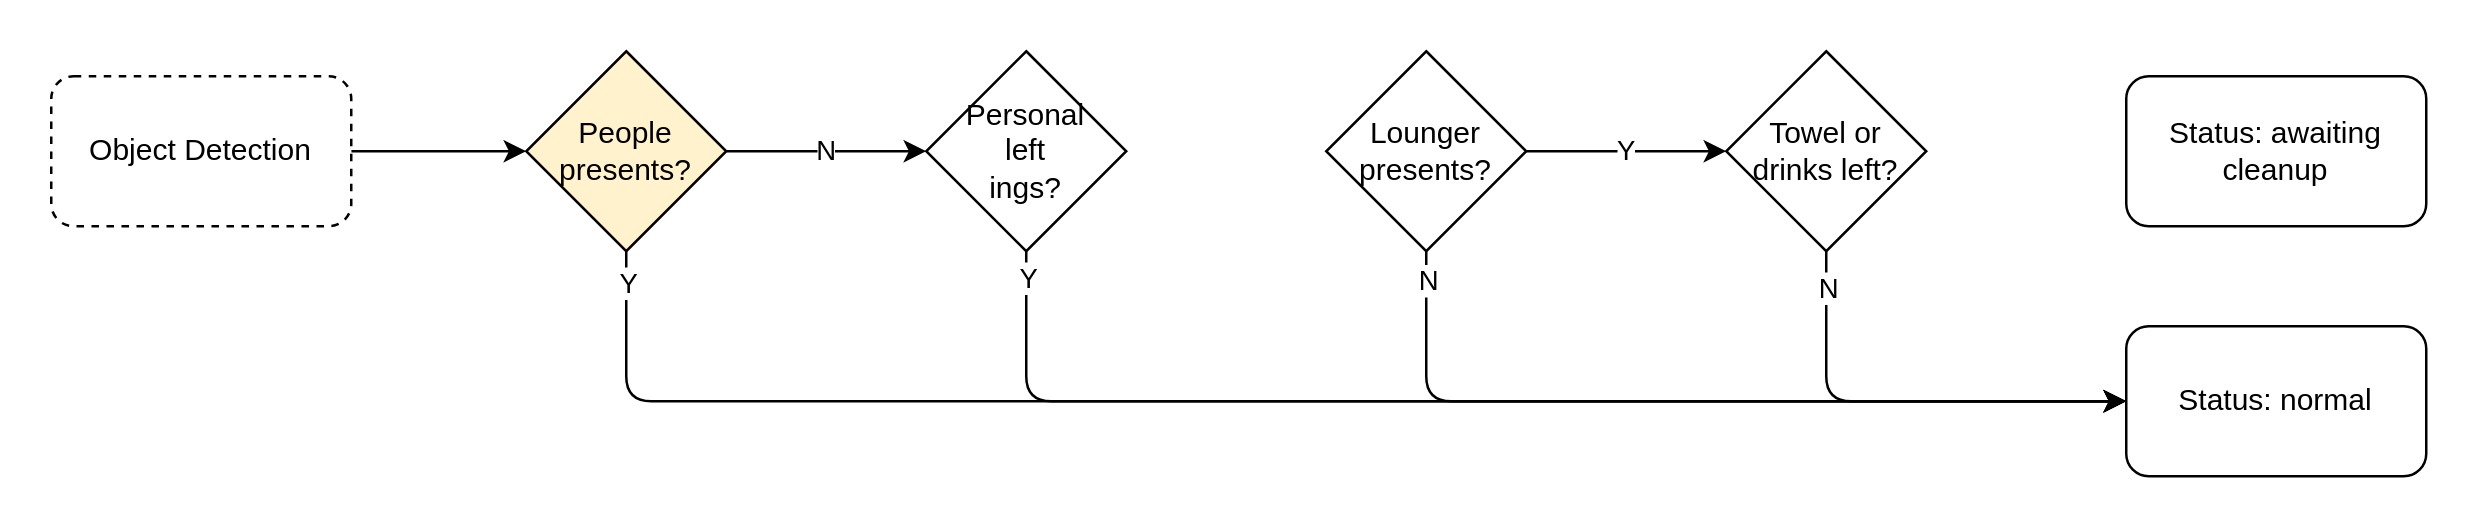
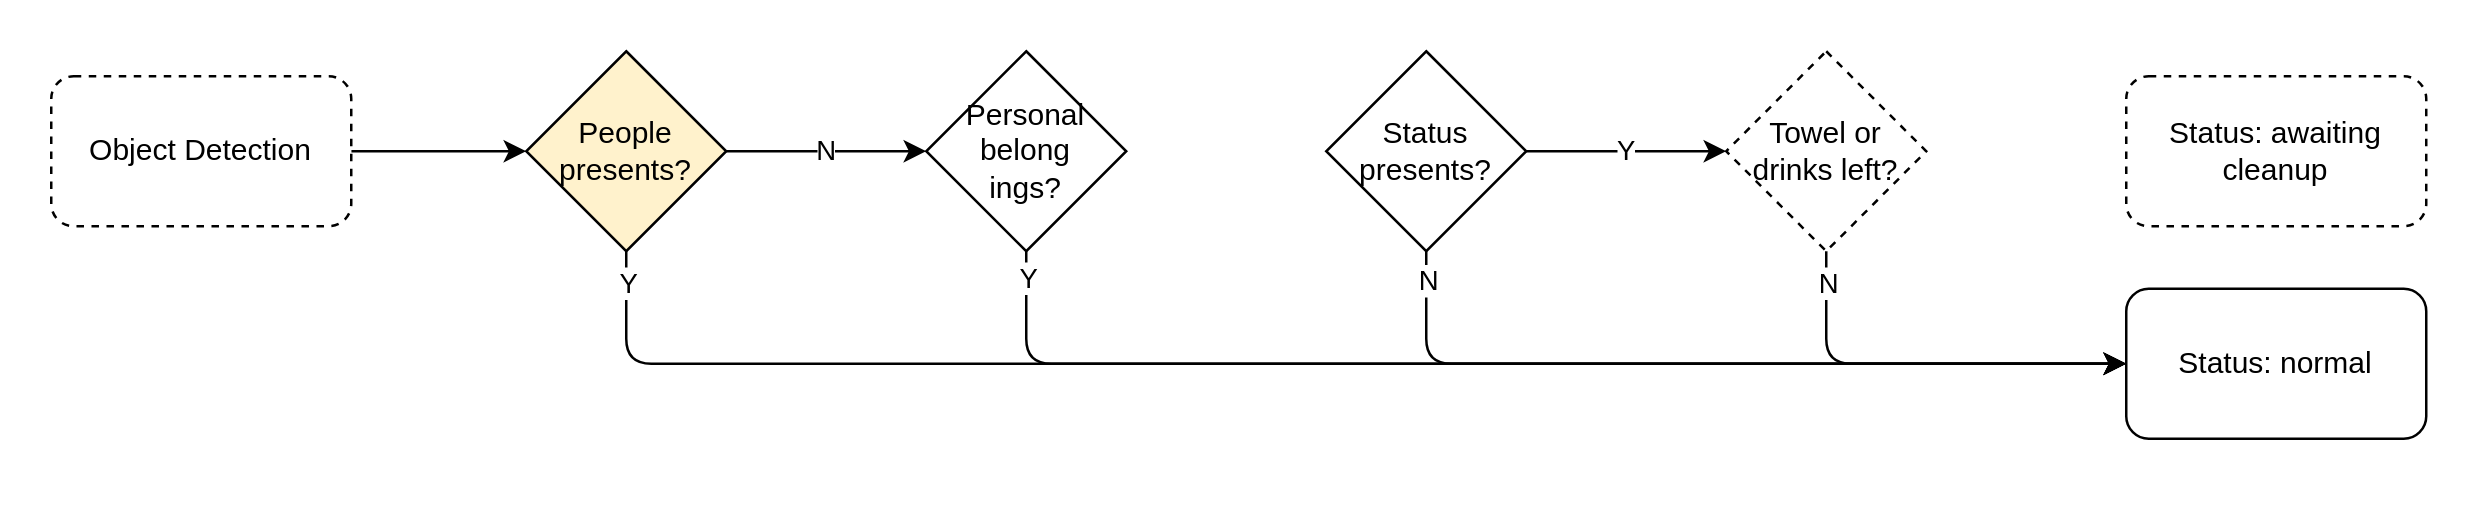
node "Personalleftings?": label "Personalleftings?" -> "Personalbelongings?"
node "Lounger presents?": label "Lounger presents?" -> "Status presents?"
node "Towel or drinks left?": style solid -> dashed
node "Status: awaiting cleanup": style solid -> dashed
node "Status: normal": moved (2276, 401) -> (2276, 364)
